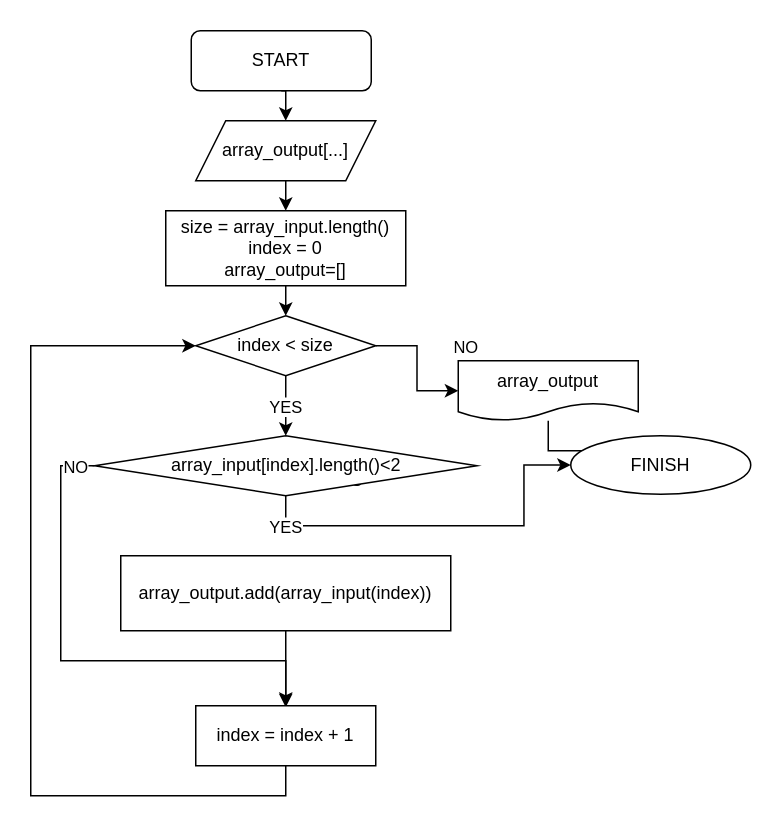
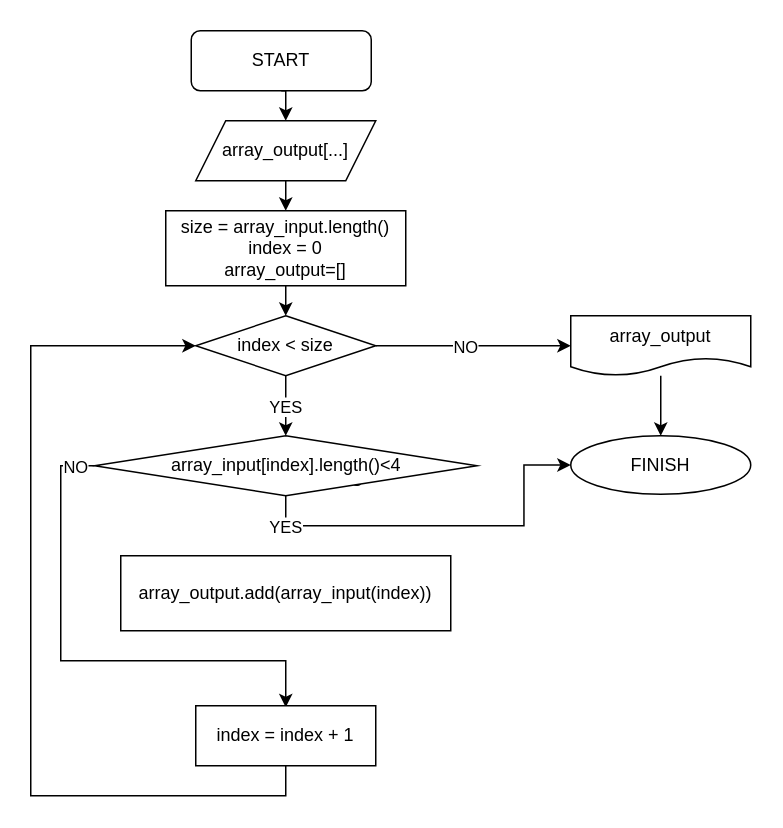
node "array_output": moved (548, 391) -> (661, 346)
node "array_input[index].length()<2": label "array_input[index].length()<2" -> "array_input[index].length()<4"
edge "array_output.add(array_input(index))" -> "index = index + 1": removed
